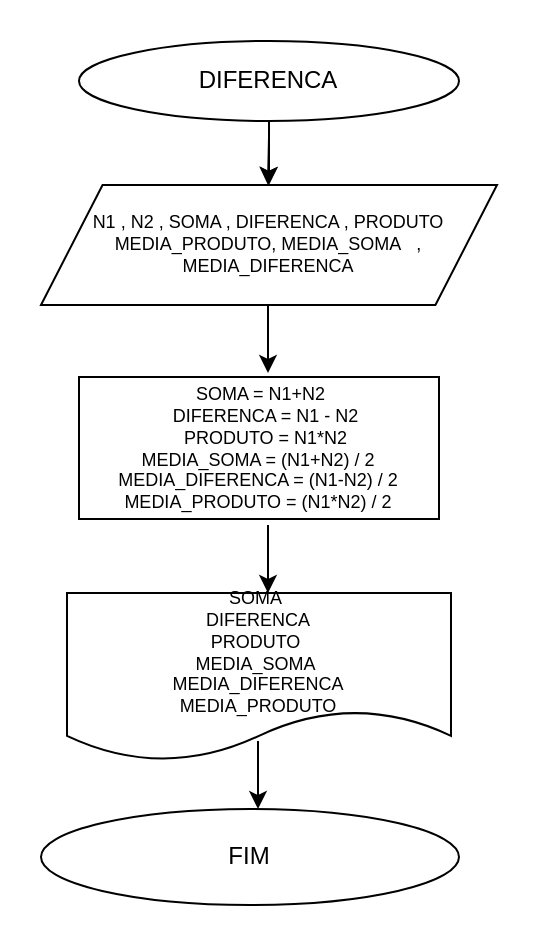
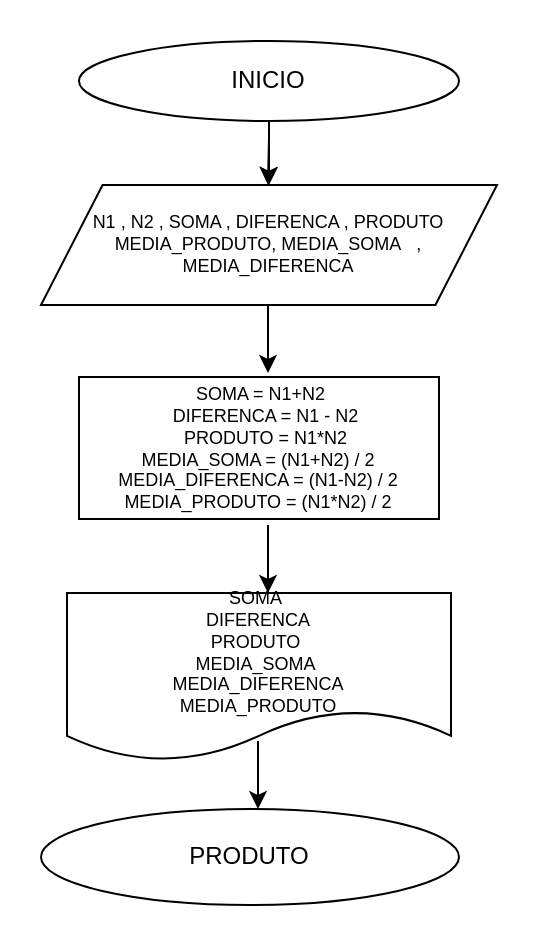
node "DIFERENCA": label "DIFERENCA" -> "INICIO"
node "FIM": label "FIM" -> "PRODUTO"
